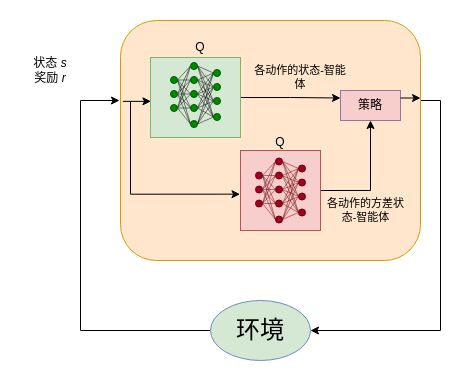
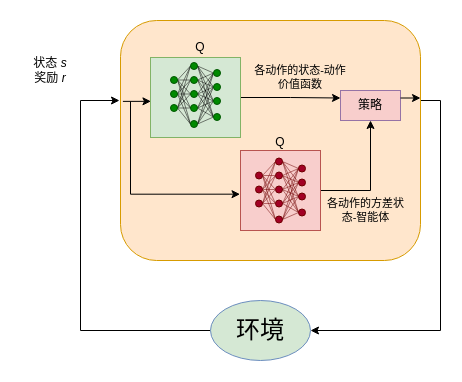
node "各动作的状态-智能体": label "各动作的状态-智能体" -> "各动作的状态-动作价值函数"
